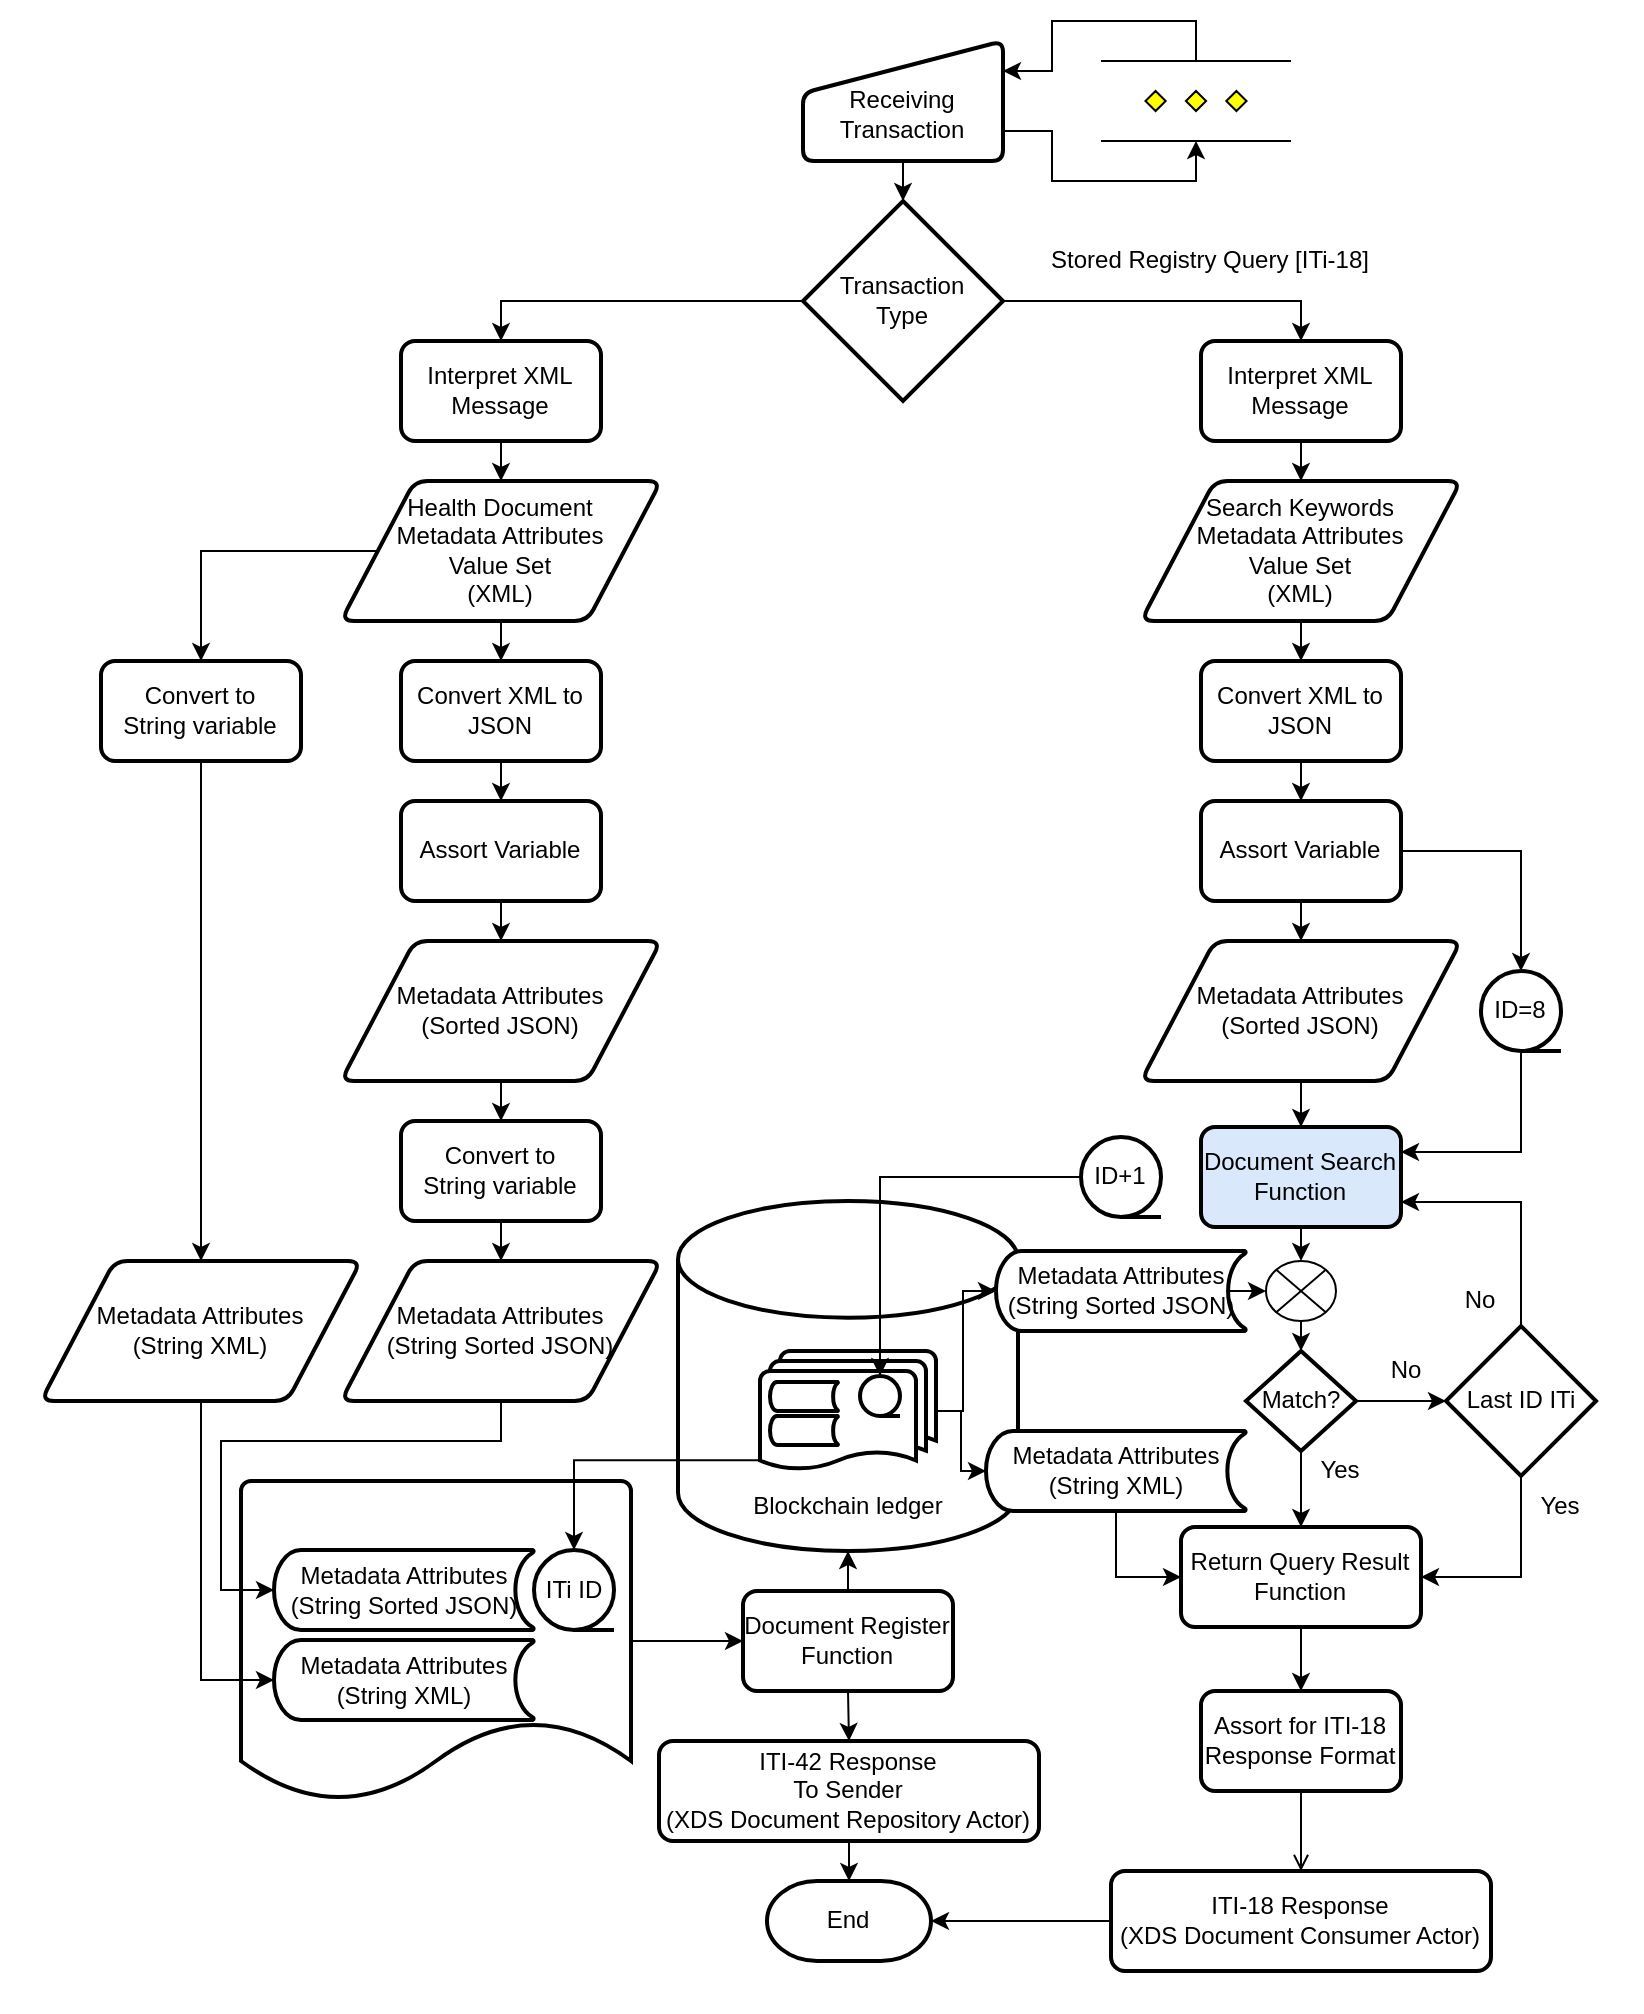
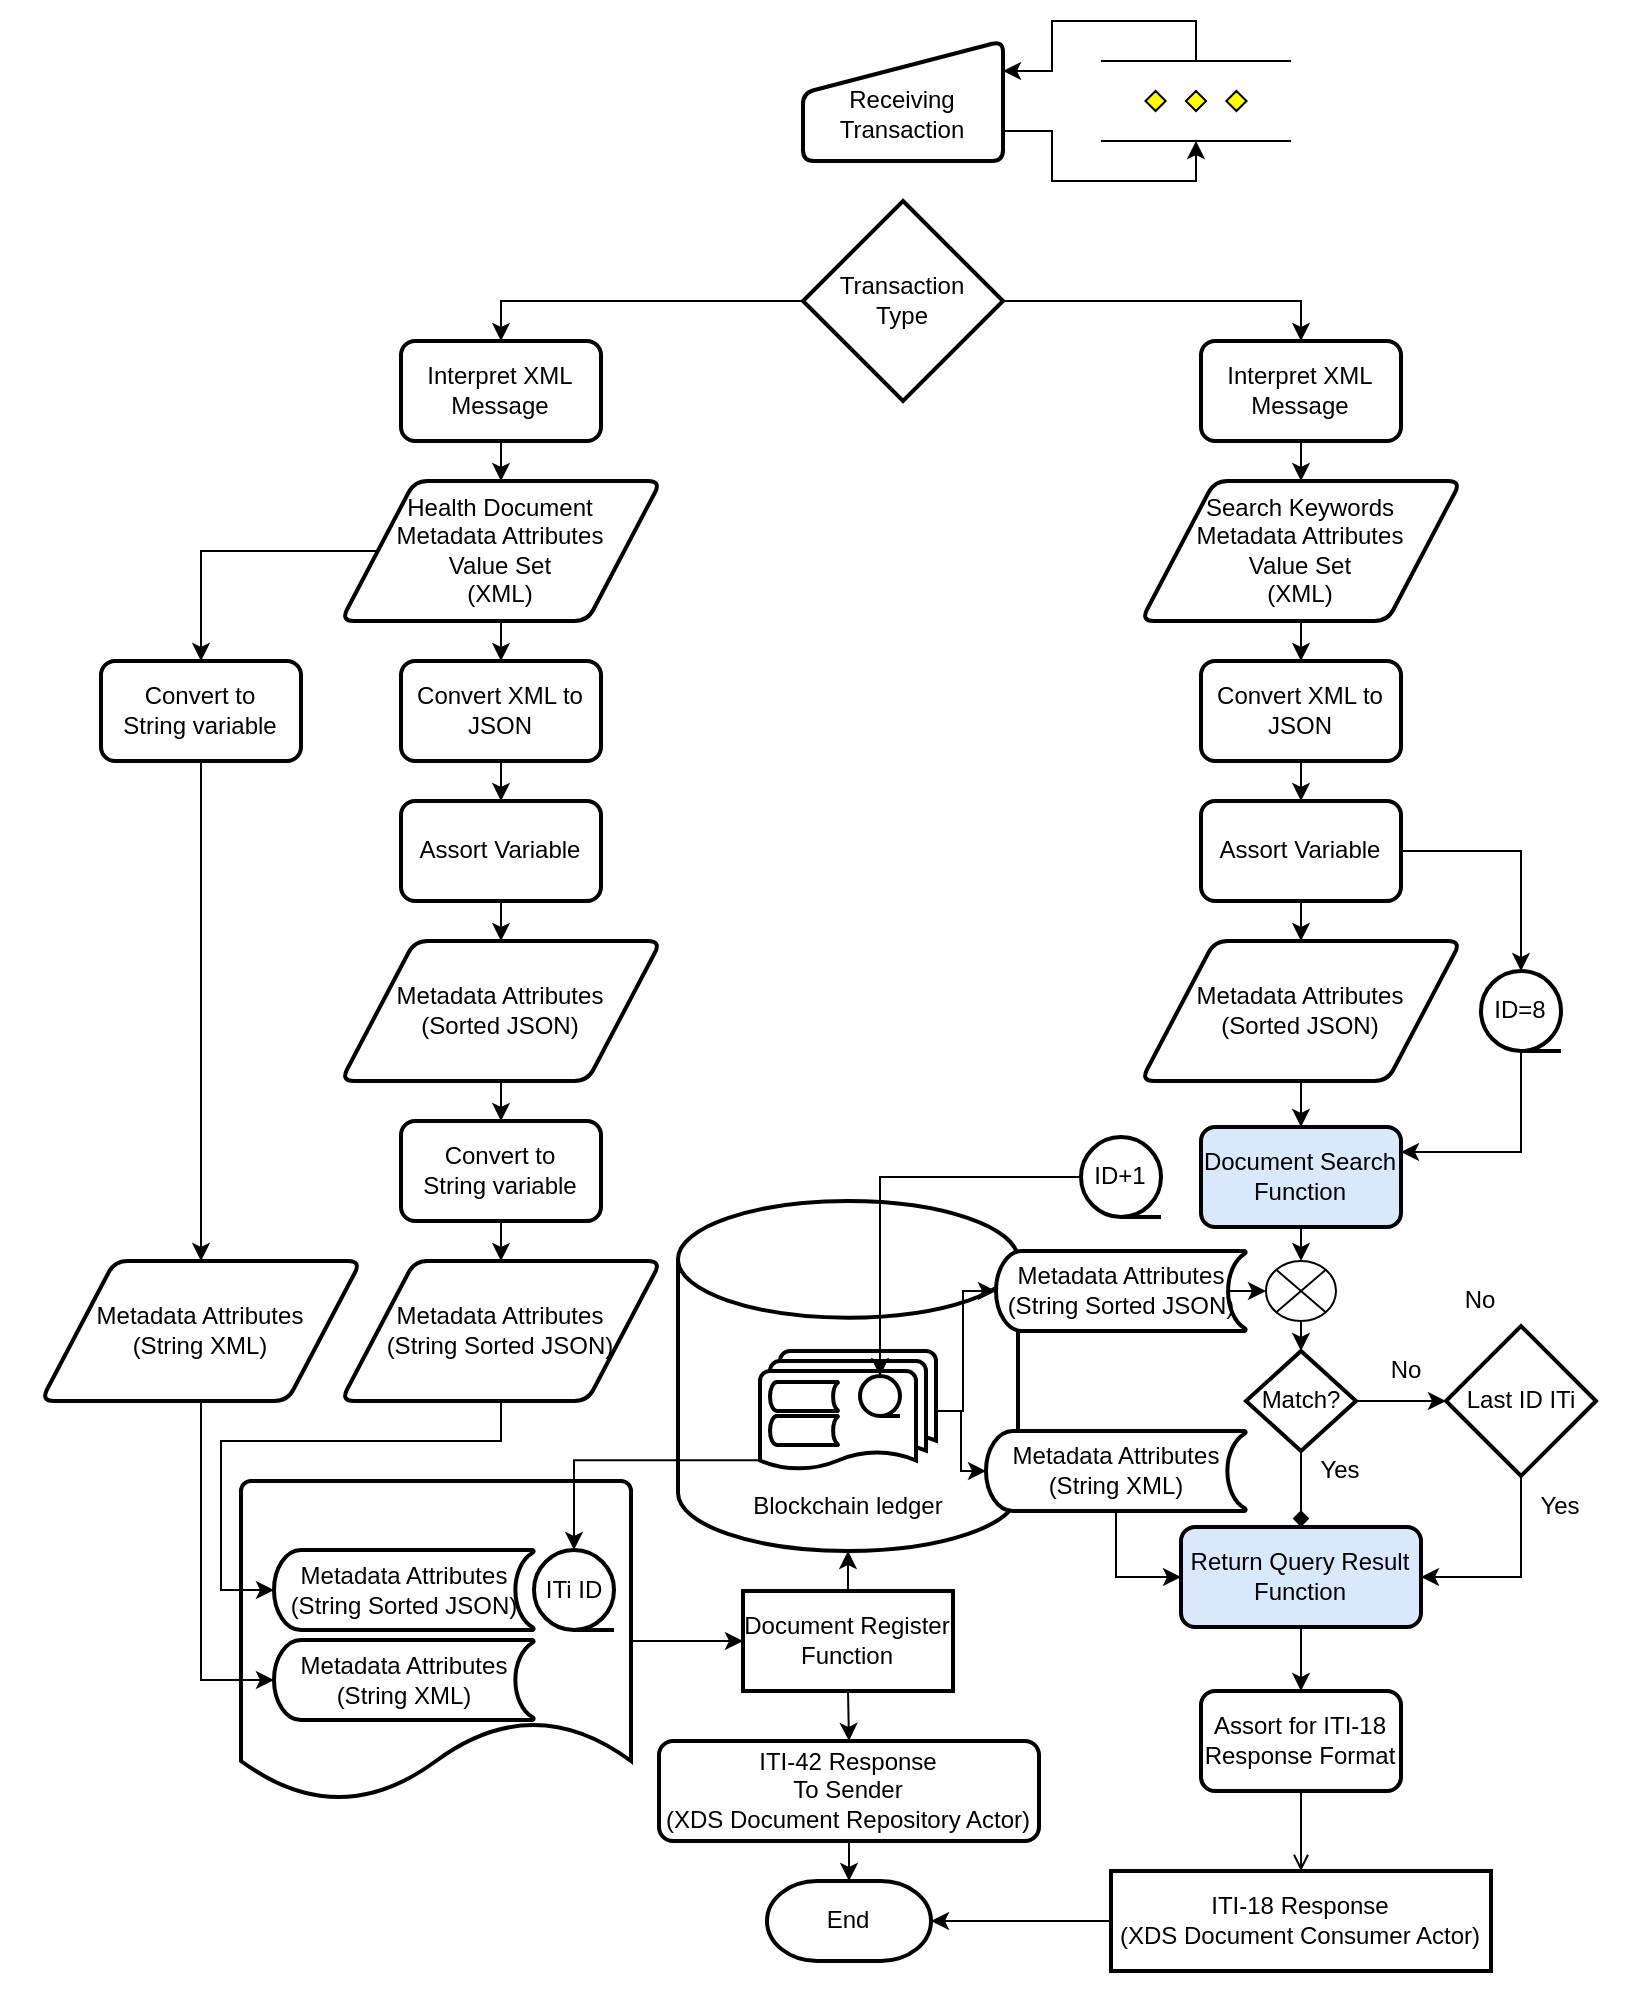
edge "Receiving Transaction" -> "Transaction Type": removed
node "Stored Registry Query [ITi-18]": removed
edge "Last ID ITi" -> "Document Search Function": removed
edge "Match?" -> "Return Query Result Function": arrowhead classic -> diamond
node "Return Query Result Function": fillcolor #ffffff -> #dae8fc
node "Document Register Function": shape rounded rectangle -> rectangle
node "ITI-18 Response (XDS Document Consumer Actor)": shape rounded rectangle -> rectangle
